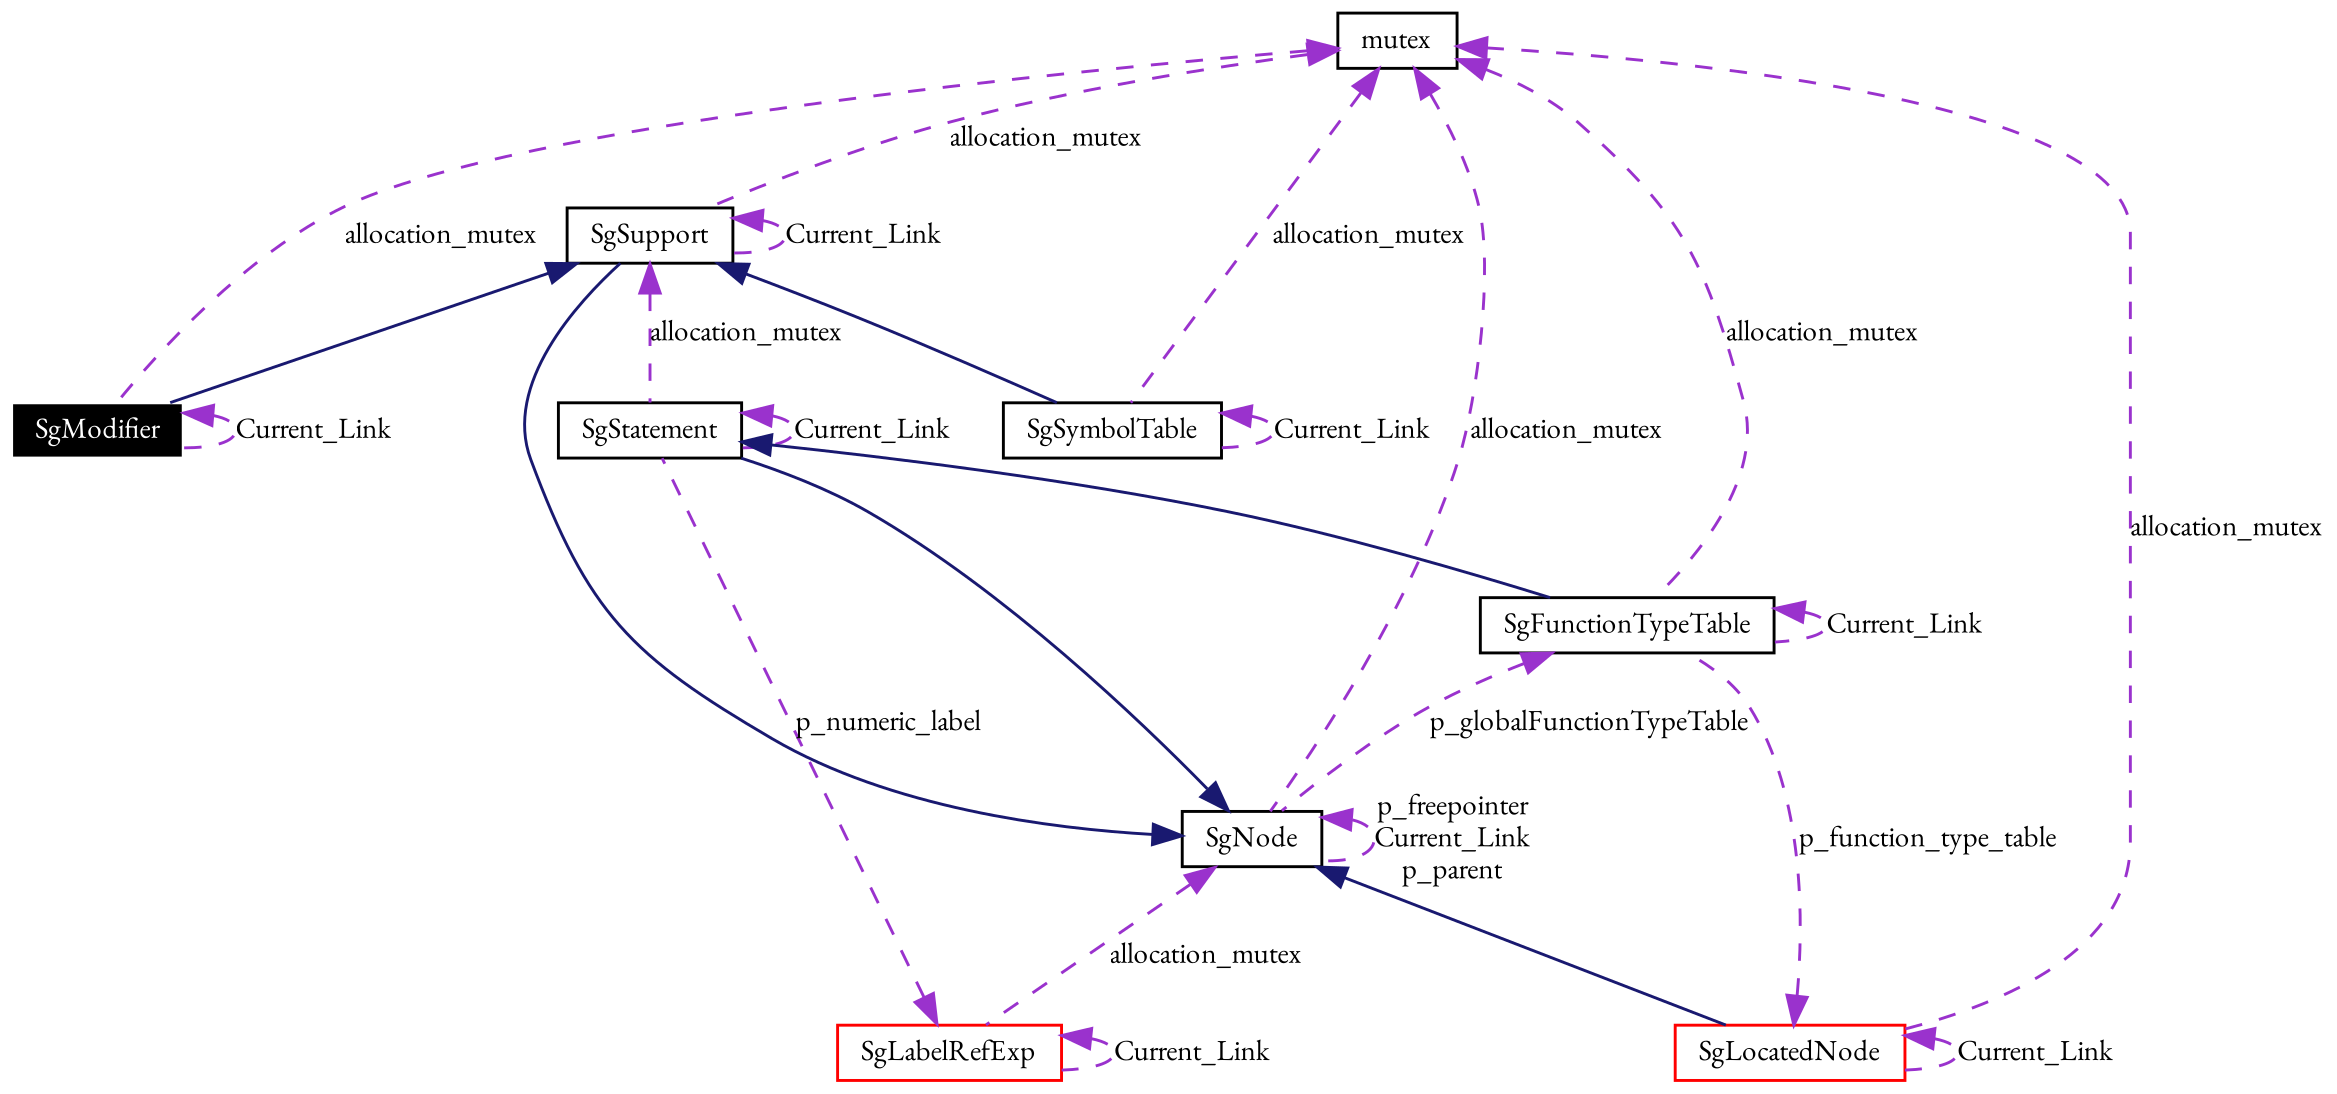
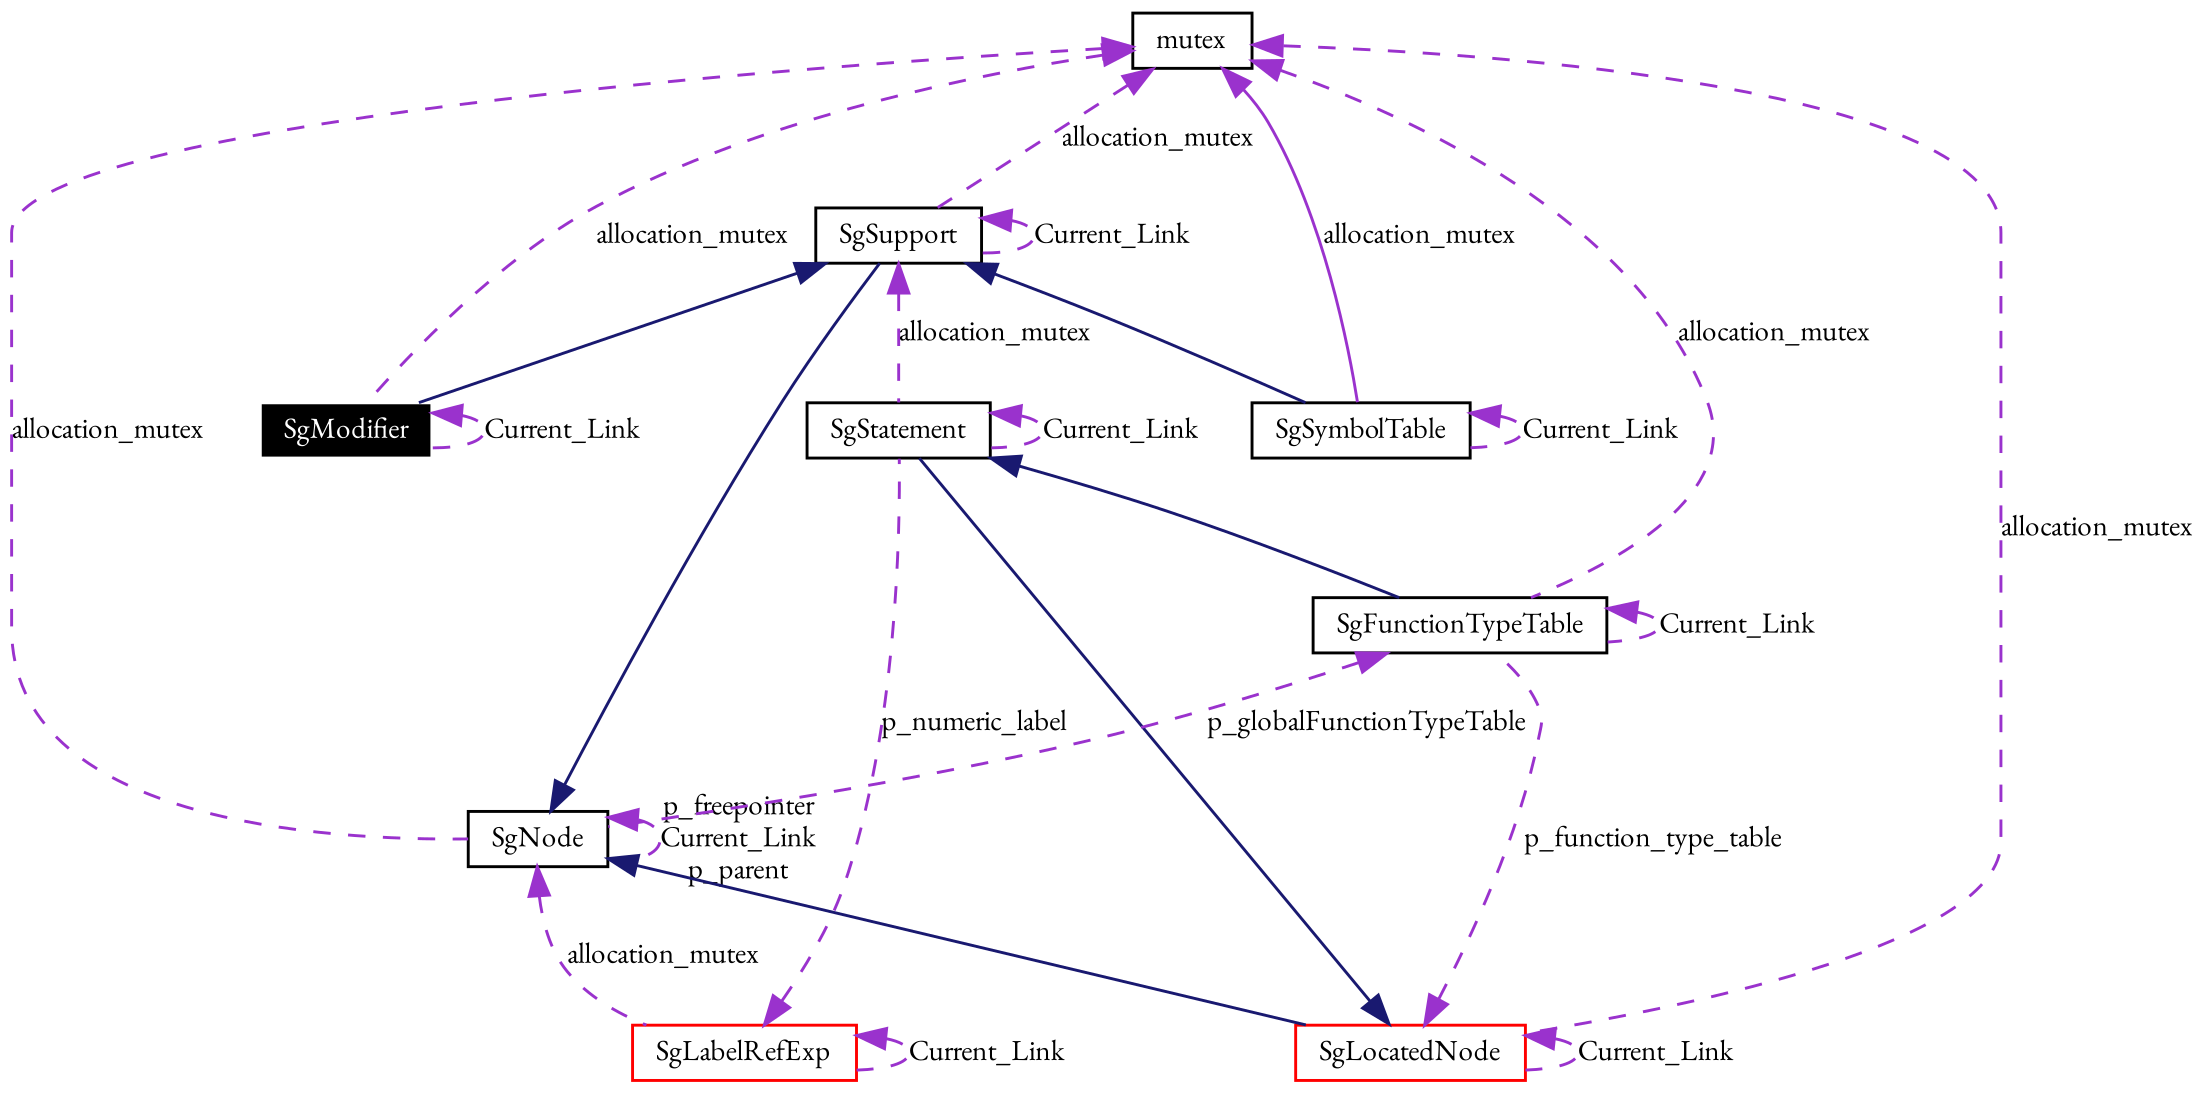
edge "SgSymbolTable" -> "mutex": style dashed -> solid
edge "SgStatement" -> "SgNode": now "SgStatement" -> "SgLocatedNode"
